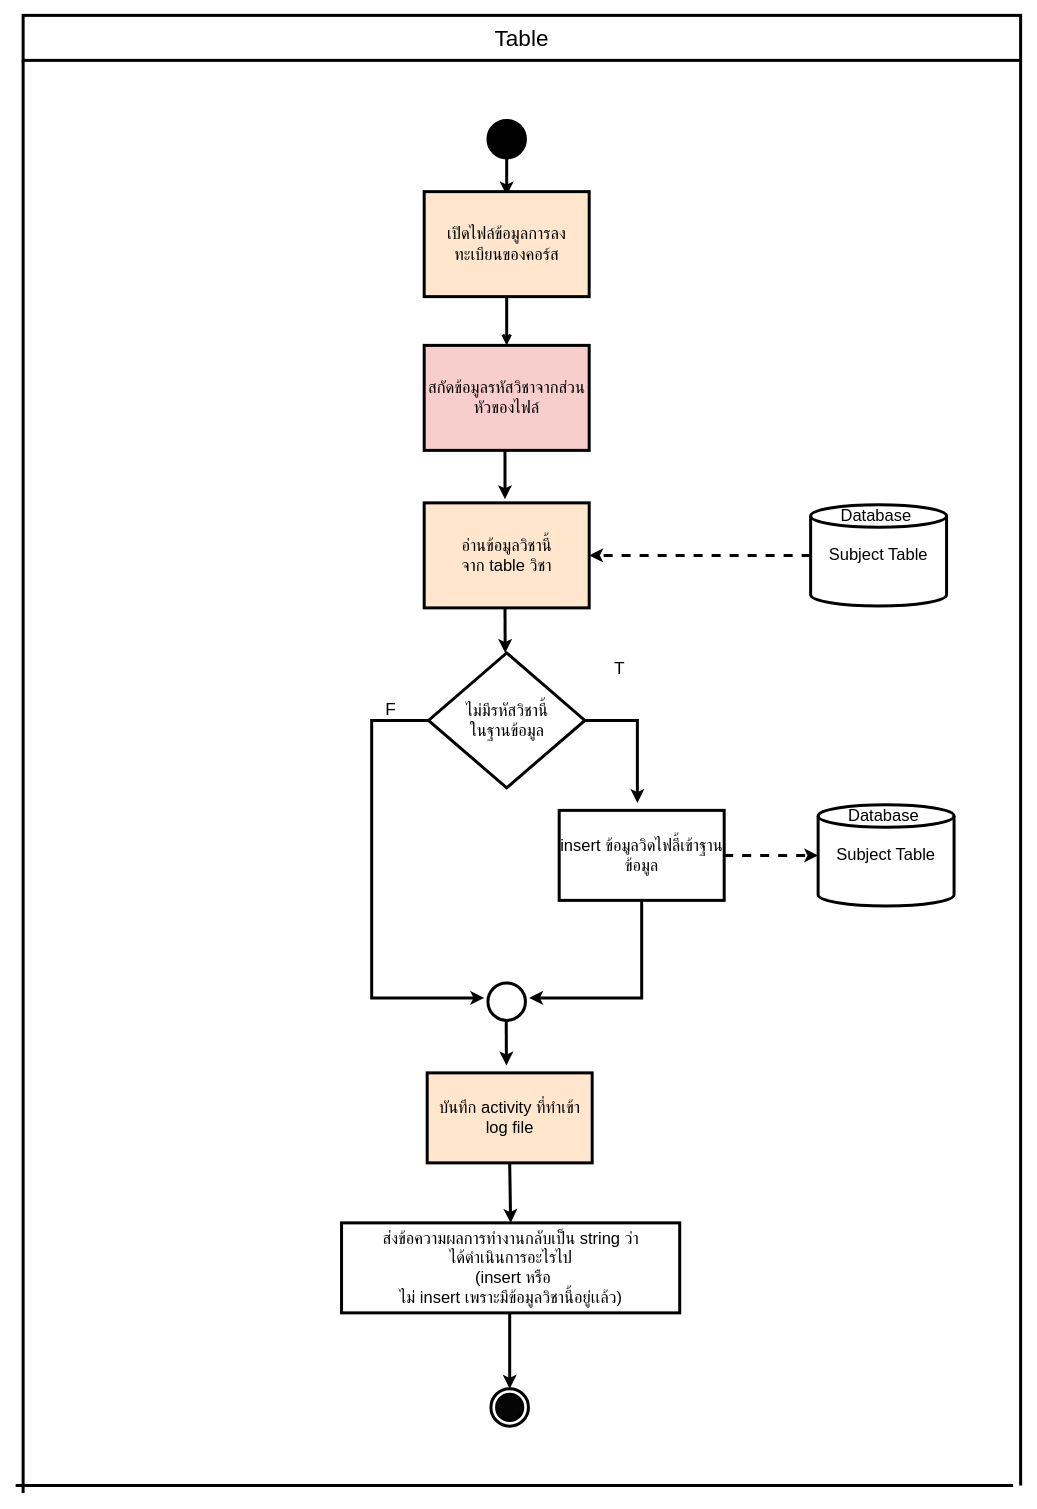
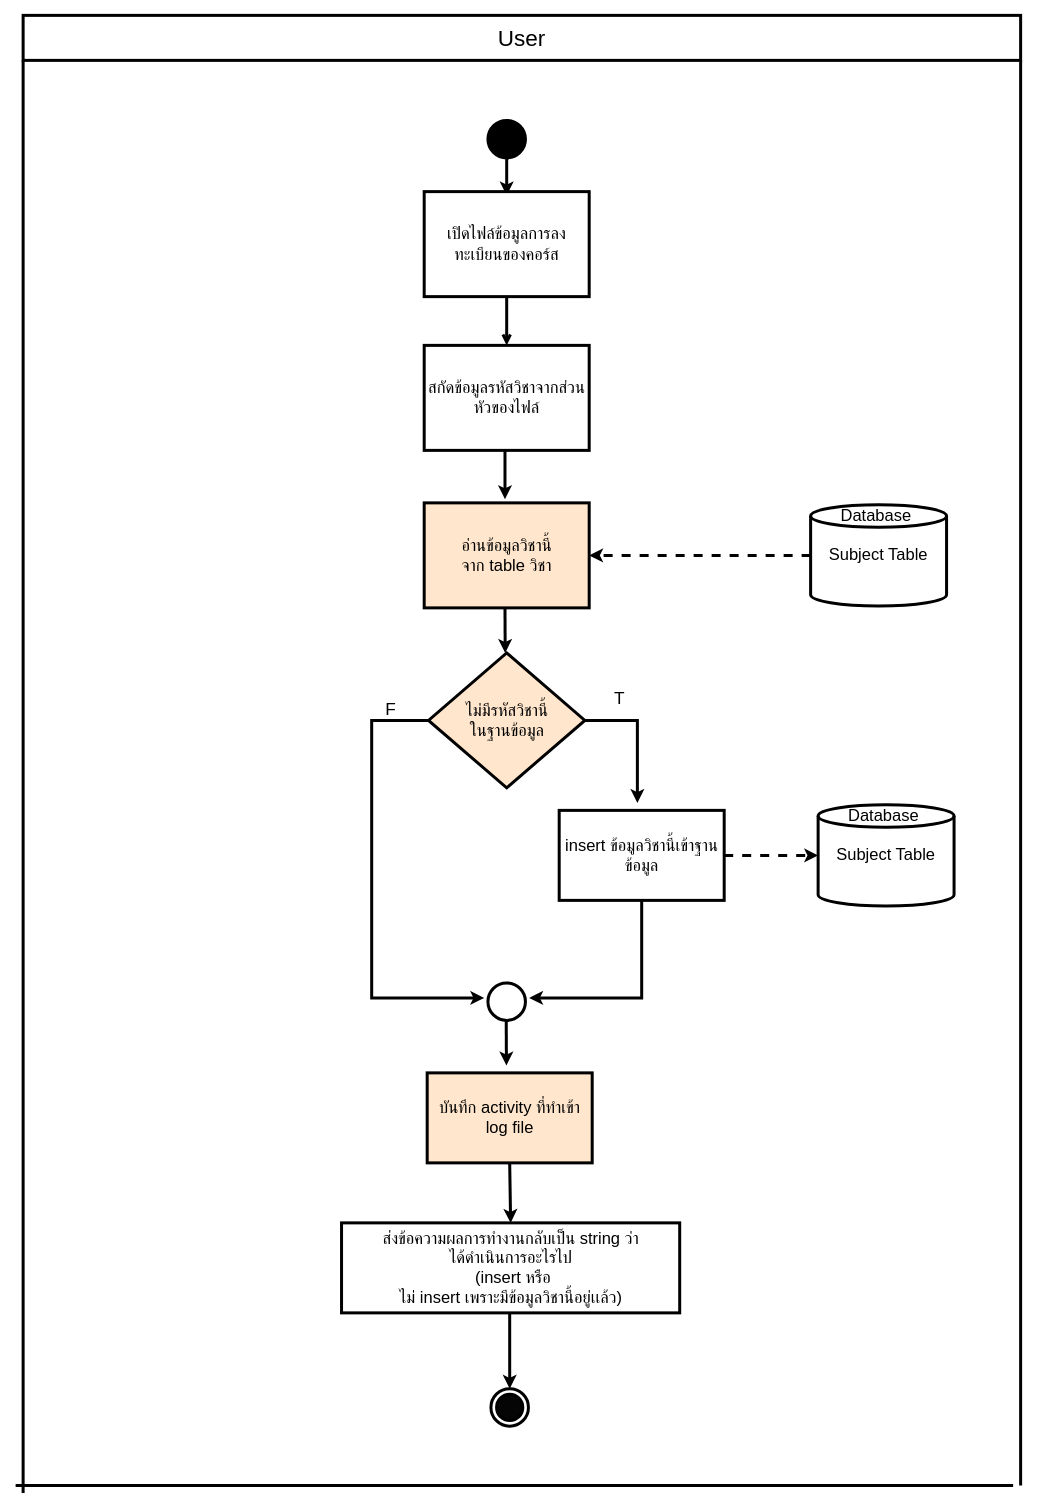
node "Table": label "Table" -> "User"
node "เปิดไฟล์ข้อมูลการลงทะเบียนของคอร์ส": fillcolor #ffe6cc -> #ffffff
node "สกัดข้อมูลรหัสวิชาจากส่วนหัวของไฟล์": fillcolor #f8cecc -> #ffffff
node "T": moved (619, 668) -> (619, 698)
node "ไม่มีรหัสวิชานี้ ในฐานข้อมูล": fillcolor #ffffff -> #ffe6cc
node "insert ข้อมูลวิดไฟลี้เข้าฐานข้อมูล": label "insert ข้อมูลวิดไฟลี้เข้าฐานข้อมูล" -> "insert ข้อมูลวิชานี้เข้าฐานข้อมูล"
